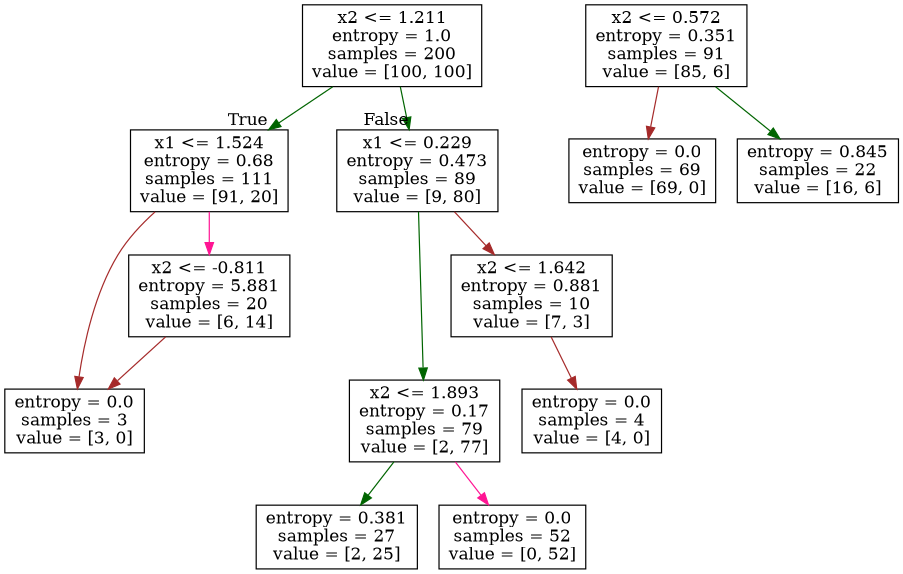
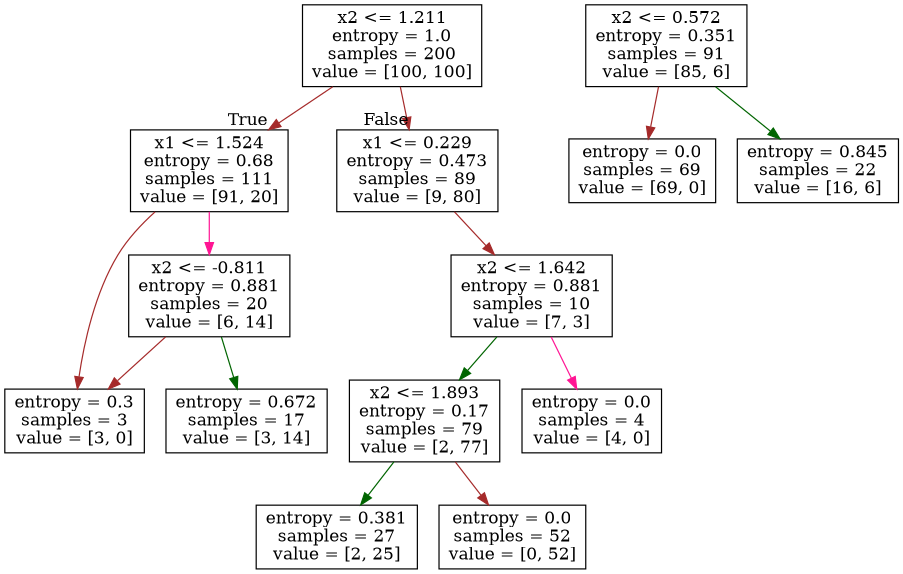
edge "x2 <= 1.211 entropy = 1.0 samples = 200 value = [100, 100]" -> "x1 <= 0.229 entropy = 0.473 samples = 89 value = [9, 80]": color darkgreen -> brown
edge "x2 <= 1.211 entropy = 1.0 samples = 200 value = [100, 100]" -> "x1 <= 1.524 entropy = 0.68 samples = 111 value = [91, 20]": color darkgreen -> brown
edge "x1 <= 0.229 entropy = 0.473 samples = 89 value = [9, 80]" -> "x2 <= 1.893 entropy = 0.17 samples = 79 value = [2, 77]": now "x2 <= 1.642 entropy = 0.881 samples = 10 value = [7, 3]" -> "x2 <= 1.893 entropy = 0.17 samples = 79 value = [2, 77]"
node "x2 <= -0.811 entropy = 5.881 samples = 20 value = [6, 14]": label "x2 <= -0.811 entropy = 5.881 samples = 20 value = [6, 14]" -> "x2 <= -0.811 entropy = 0.881 samples = 20 value = [6, 14]"
edge "x2 <= 1.642 entropy = 0.881 samples = 10 value = [7, 3]" -> "entropy = 0.0 samples = 4 value = [4, 0]": color brown -> deeppink
node "entropy = 0.0 samples = 3 value = [3, 0]": label "entropy = 0.0 samples = 3 value = [3, 0]" -> "entropy = 0.3 samples = 3 value = [3, 0]"
node "entropy = 0.672 samples = 17 value = [3, 14]": added
edge "x2 <= 1.893 entropy = 0.17 samples = 79 value = [2, 77]" -> "entropy = 0.0 samples = 52 value = [0, 52]": color deeppink -> brown
